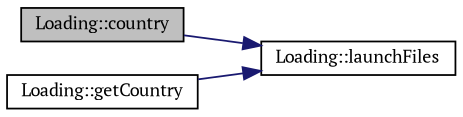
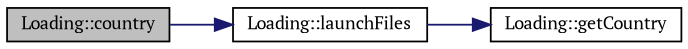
edge "Loading::getCountry" -> "Loading::launchFiles": reversed
